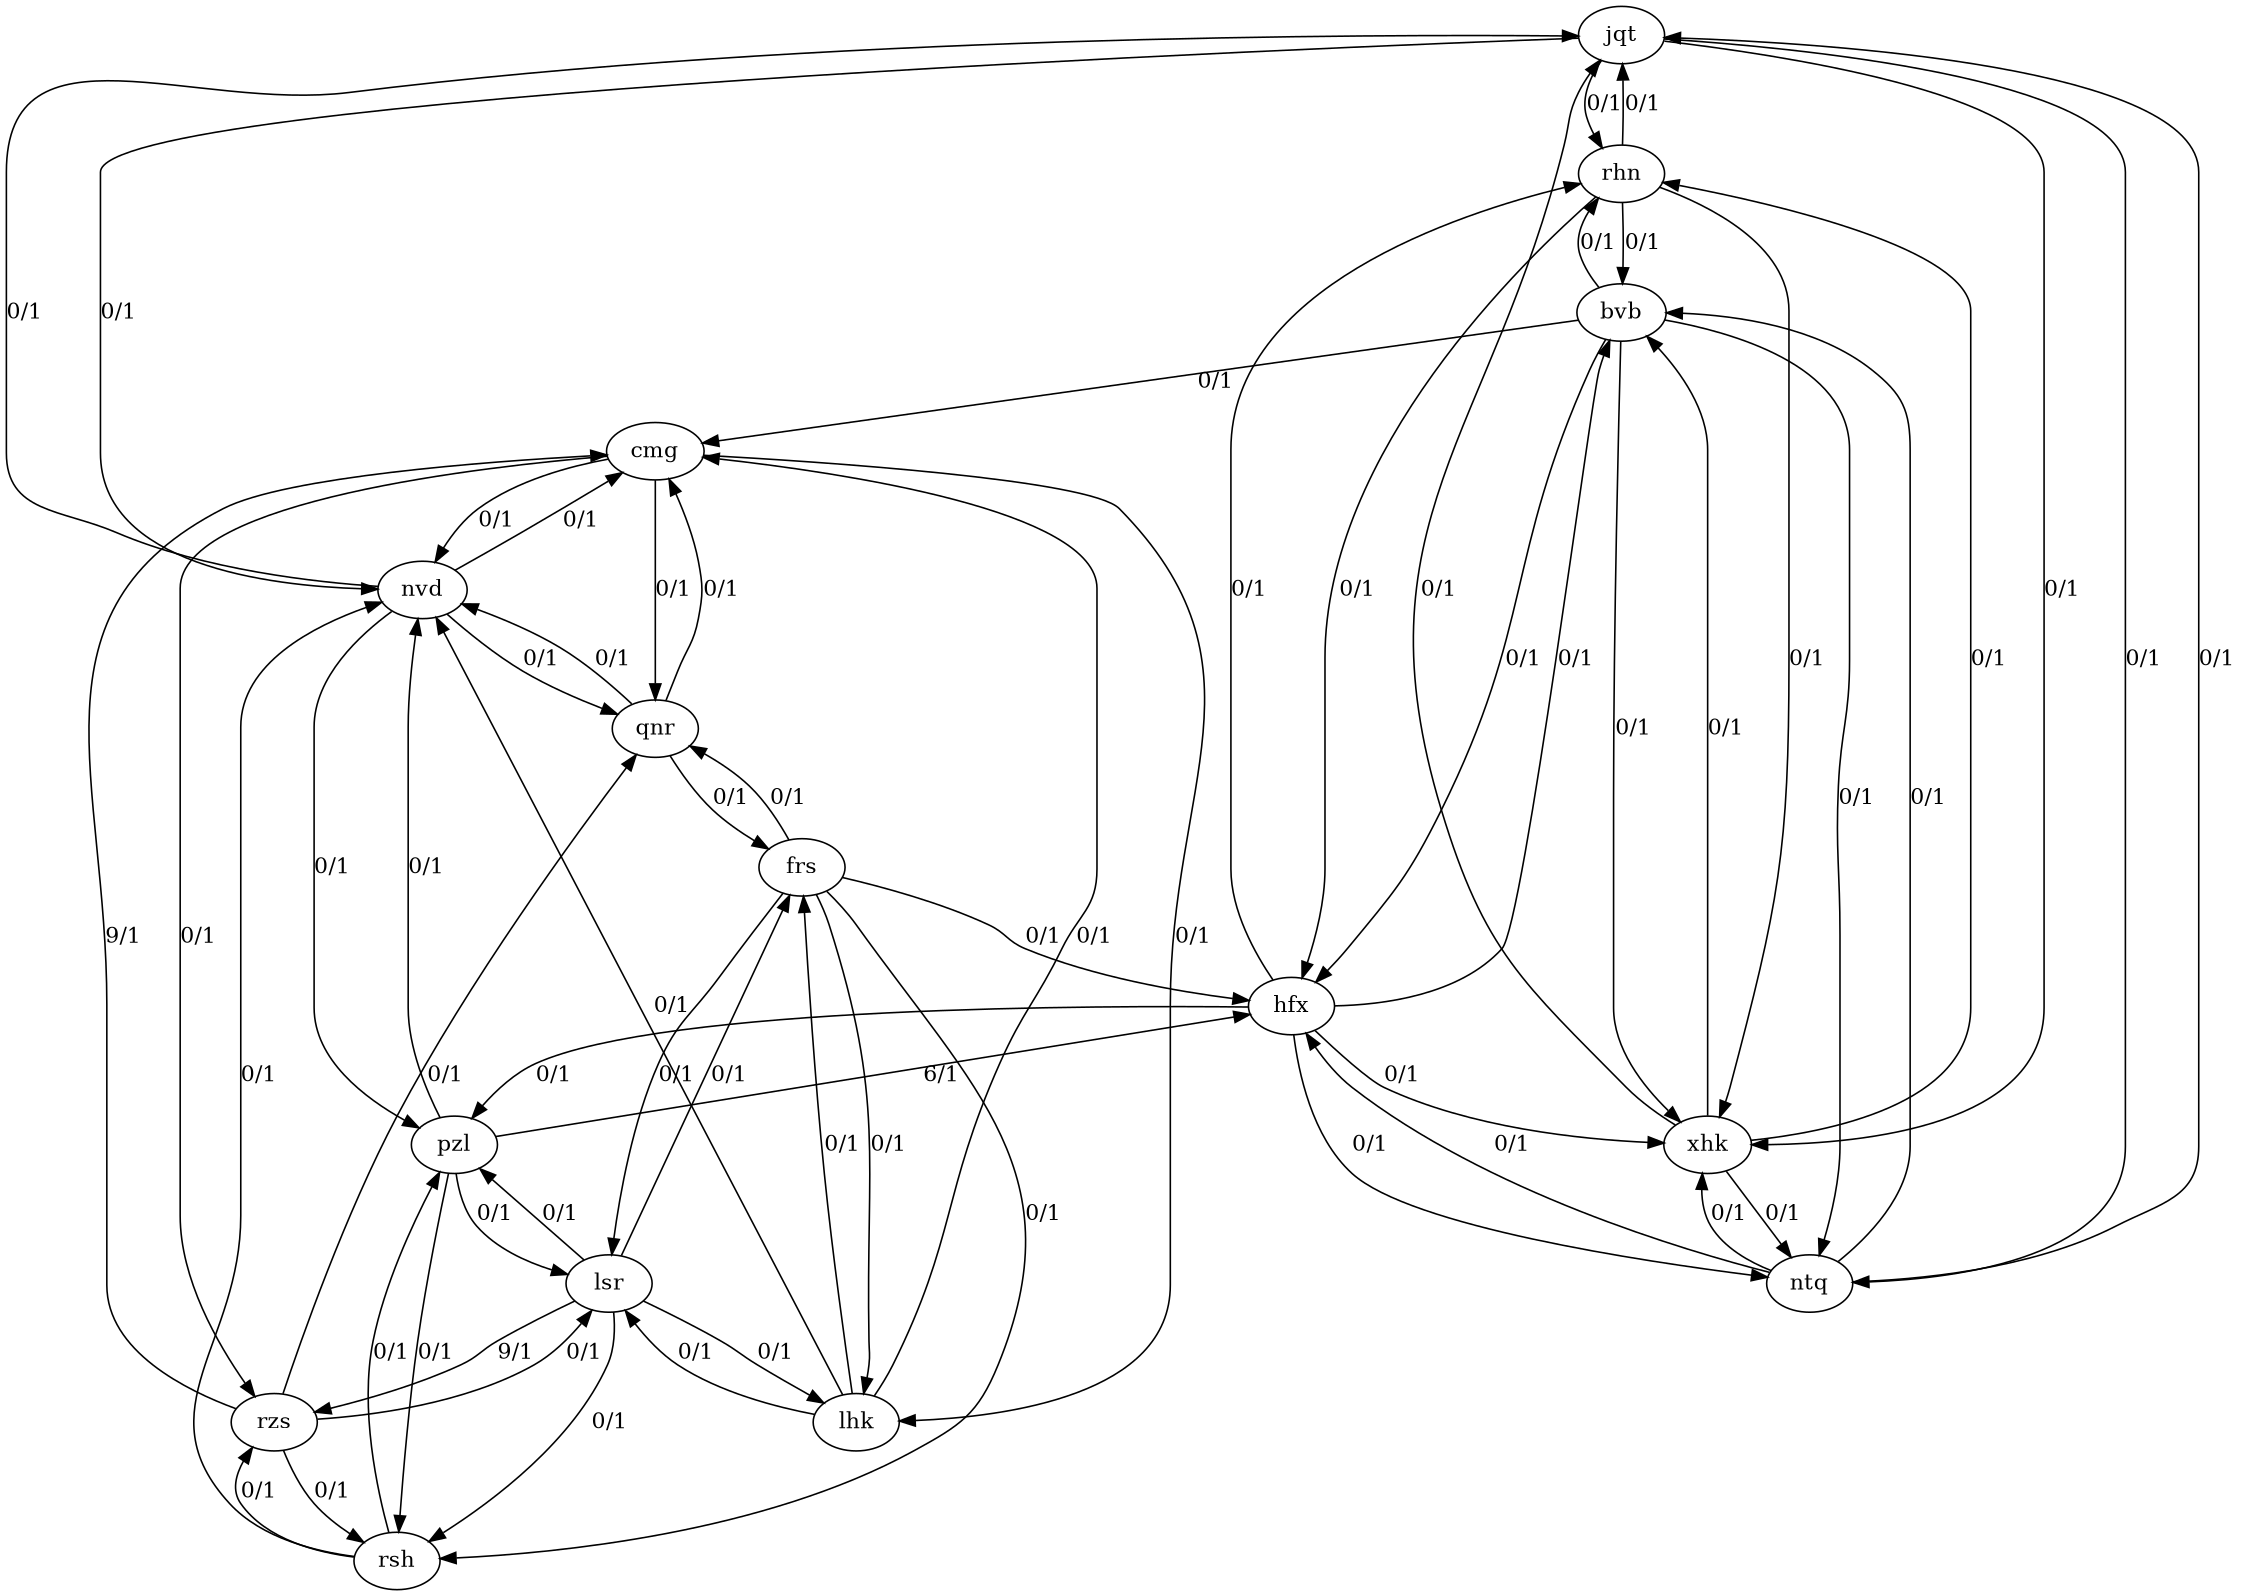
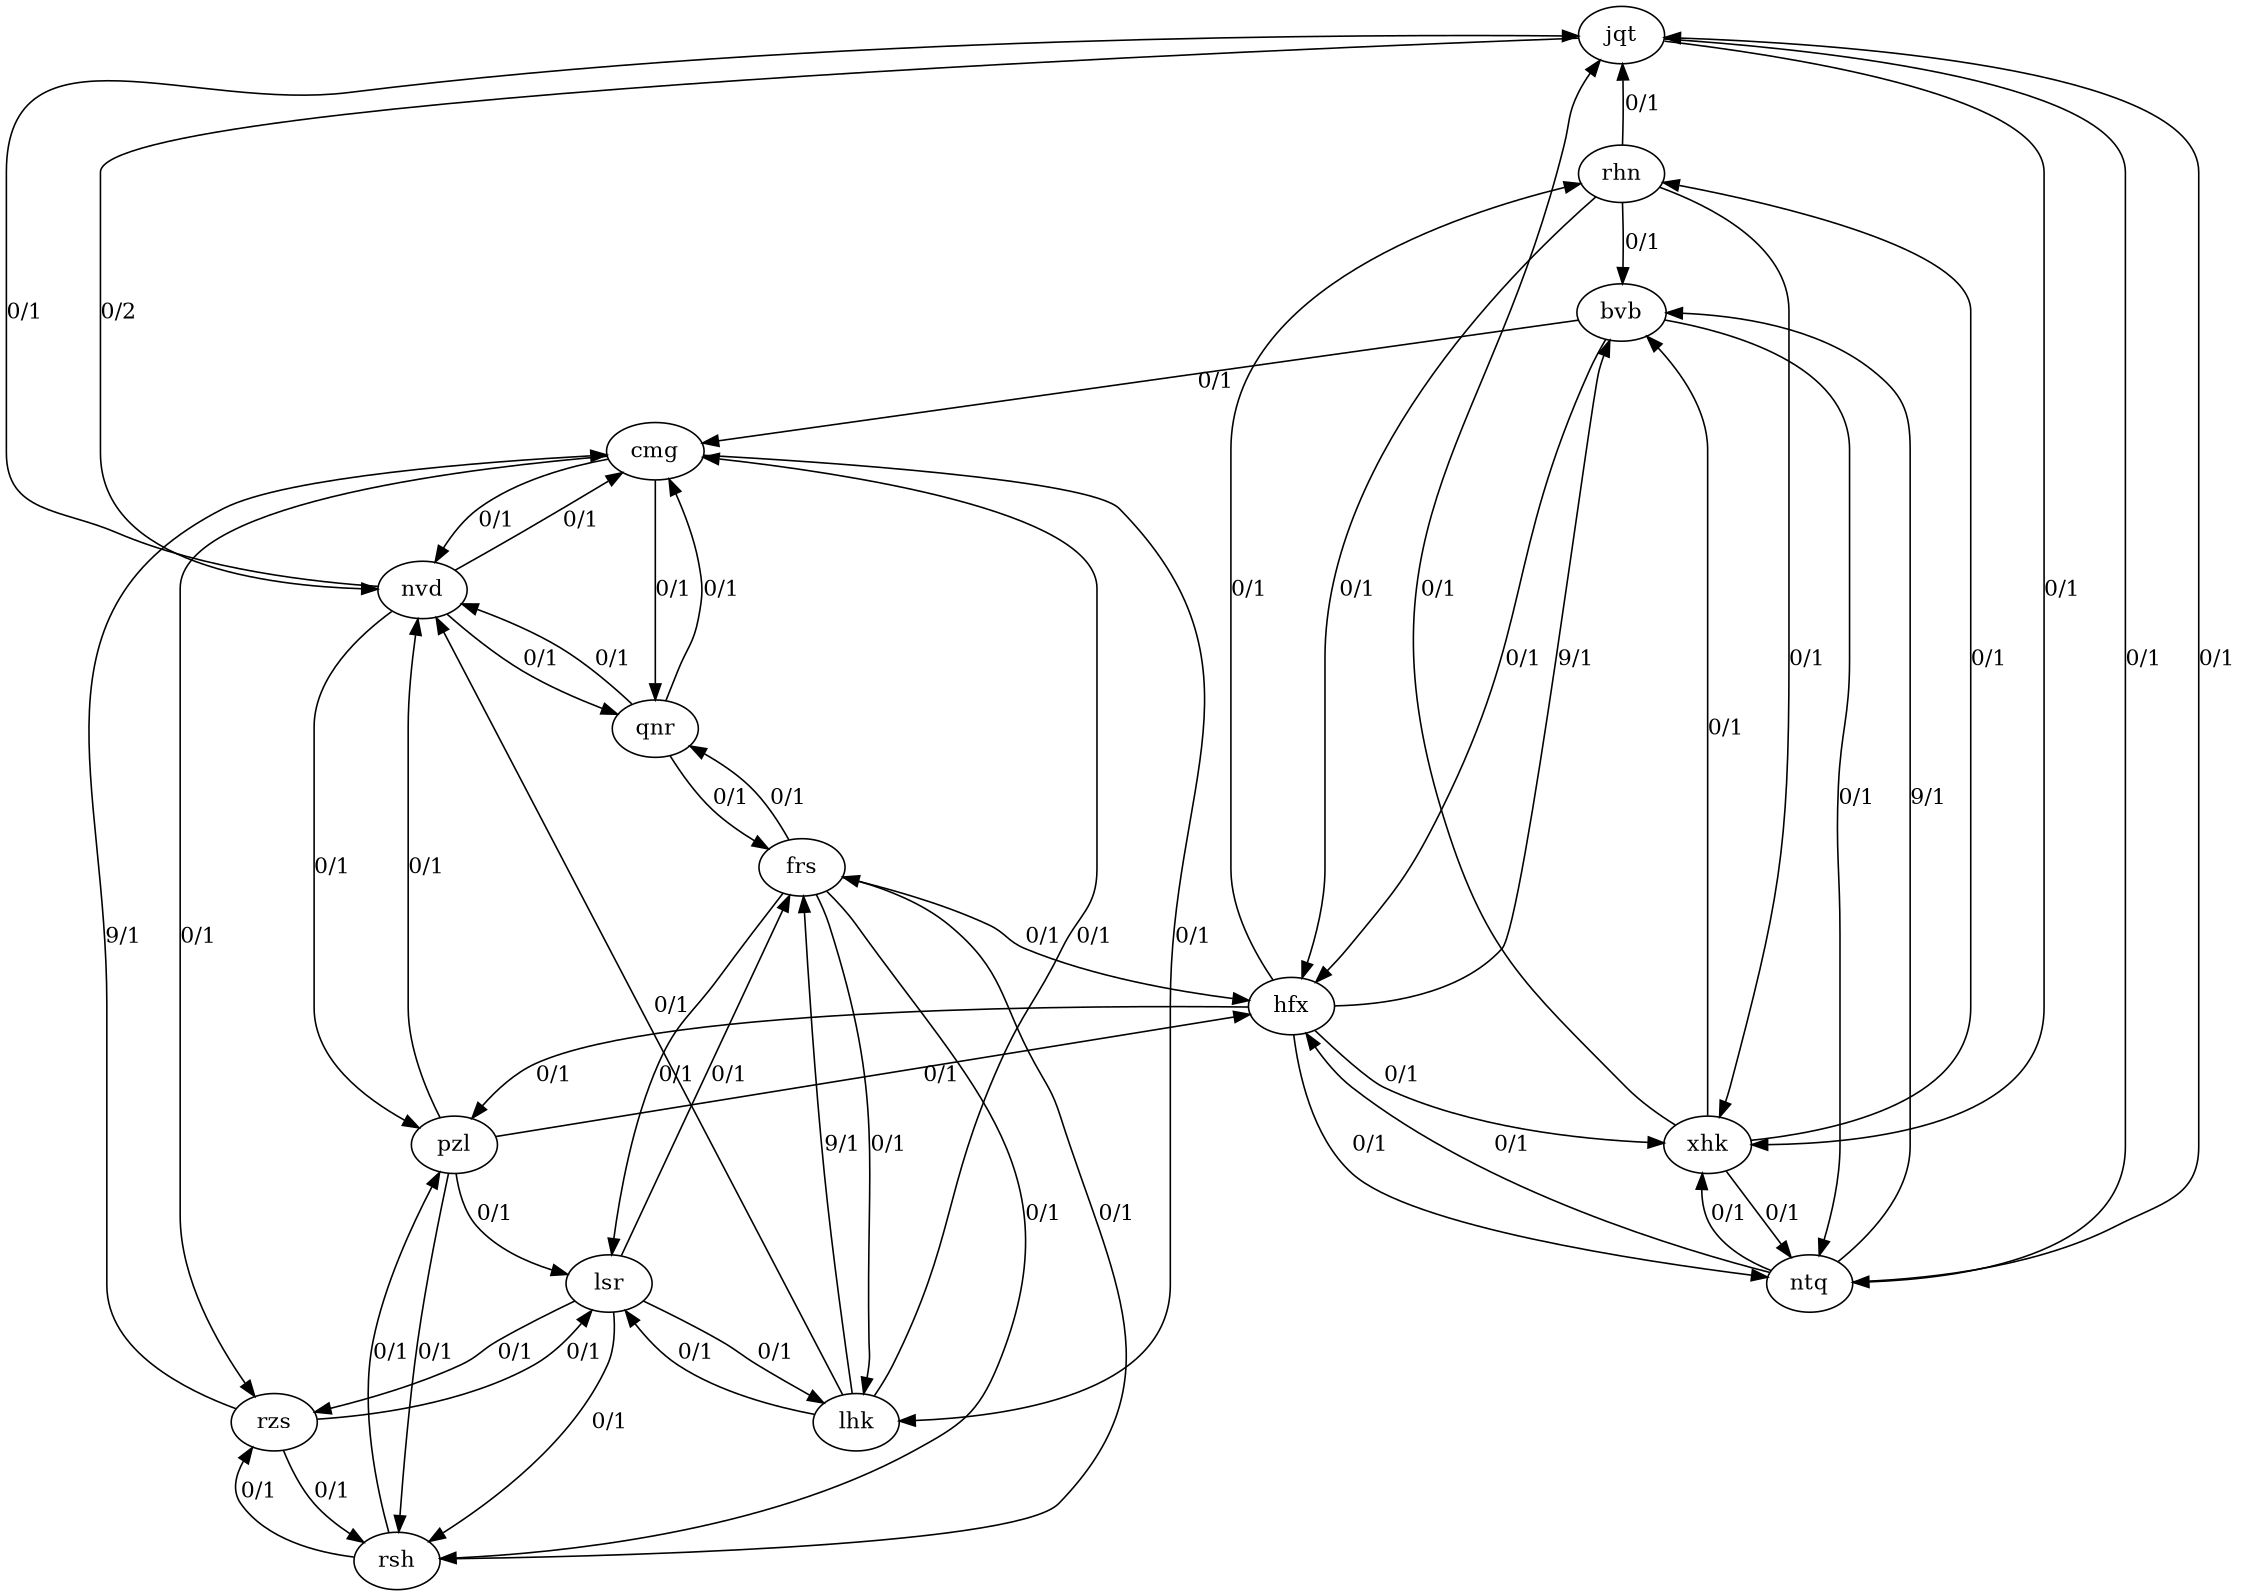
edge "jqt" -> "rhn": removed, label "0/1"
edge "bvb" -> "rhn": removed, label "0/1"
edge "jqt" -> "nvd": label "0/1" -> "0/2"
edge "hfx" -> "bvb": label "0/1" -> "9/1"
edge "bvb" -> "xhk": removed, label "0/1"
edge "ntq" -> "bvb": label "0/1" -> "9/1"
edge "rzs" -> "qnr": removed, label "0/1"
edge "pzl" -> "hfx": label "6/1" -> "0/1"
edge "rsh" -> "nvd": now "rsh" -> "frs"
edge "lhk" -> "frs": label "0/1" -> "9/1"
edge "lsr" -> "pzl": removed, label "0/1"
edge "lsr" -> "rzs": label "9/1" -> "0/1"
